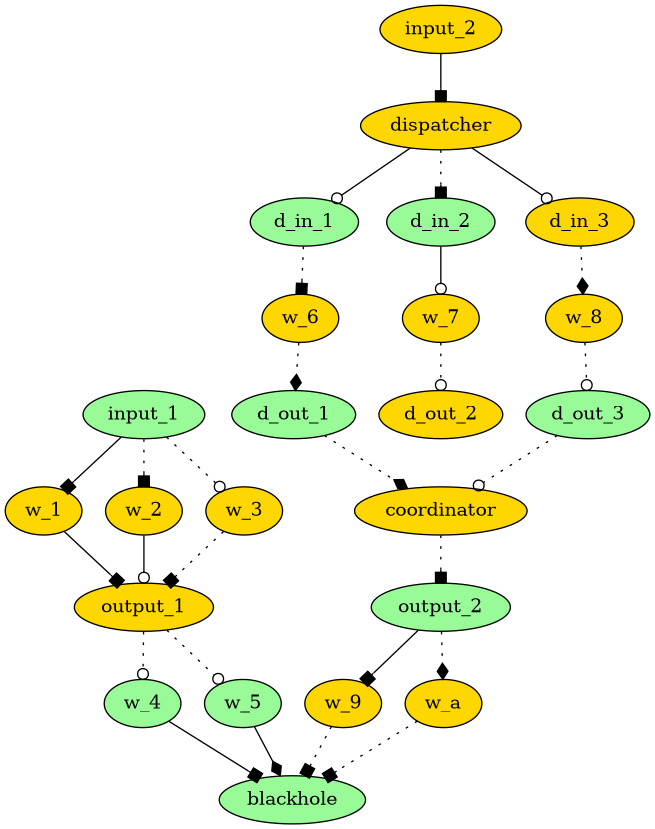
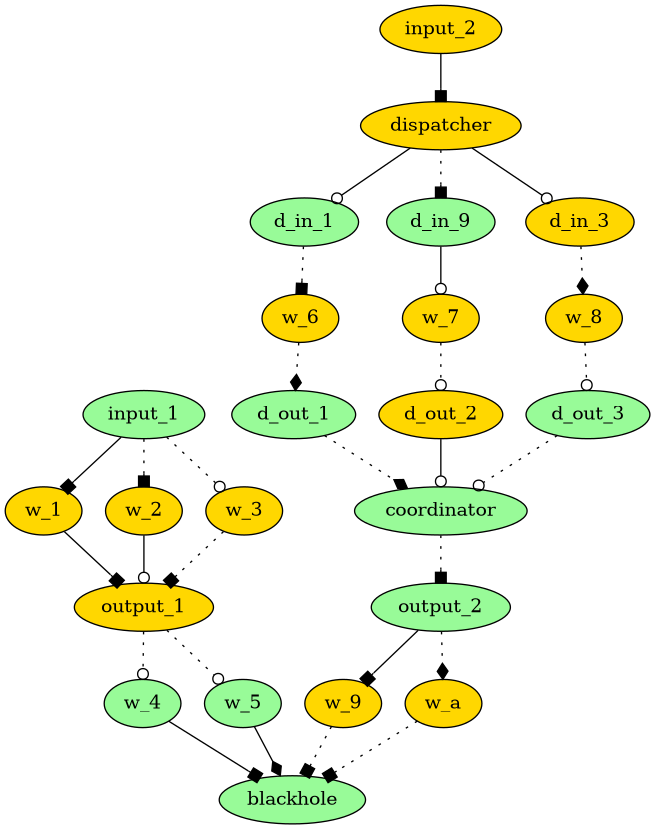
node "d_in_2": label "d_in_2" -> "d_in_9"
edge "d_out_2" -> "coordinator": added
node "coordinator": fillcolor gold -> palegreen
